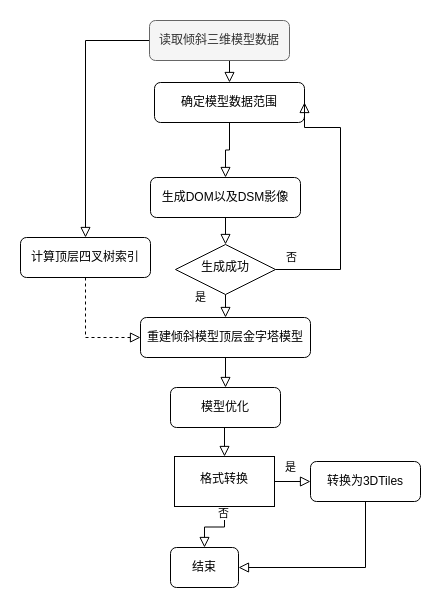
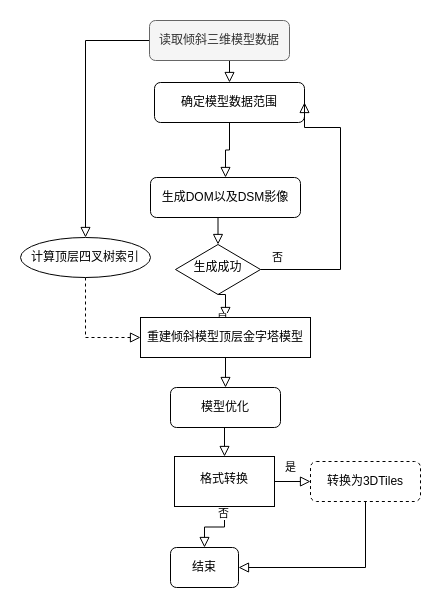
node "计算顶层四叉树索引": shape rounded rectangle -> ellipse
node "生成成功": size 100x50 -> 85x50
node "重建倾斜模型顶层金字塔模型": shape rounded rectangle -> rectangle
node "转换为3DTiles": style solid -> dashed
